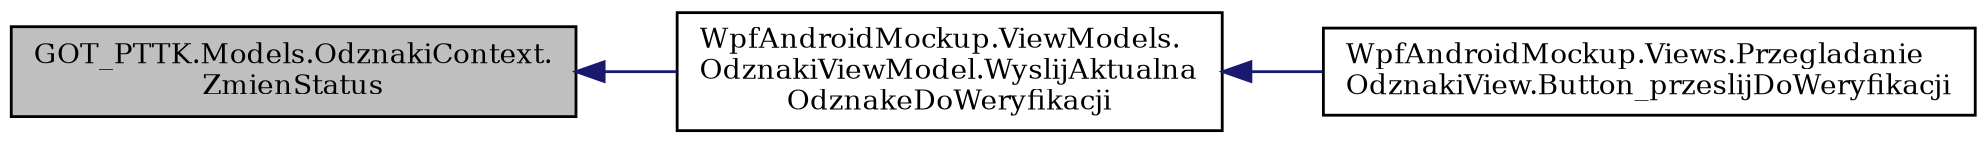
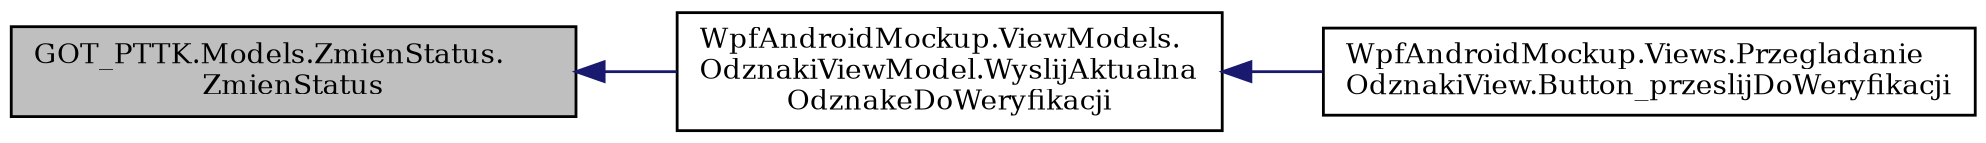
node "GOT_PTTK.Models.OdznakiContext. ZmienStatus": label "GOT_PTTK.Models.OdznakiContext. ZmienStatus" -> "GOT_PTTK.Models.ZmienStatus. ZmienStatus"
